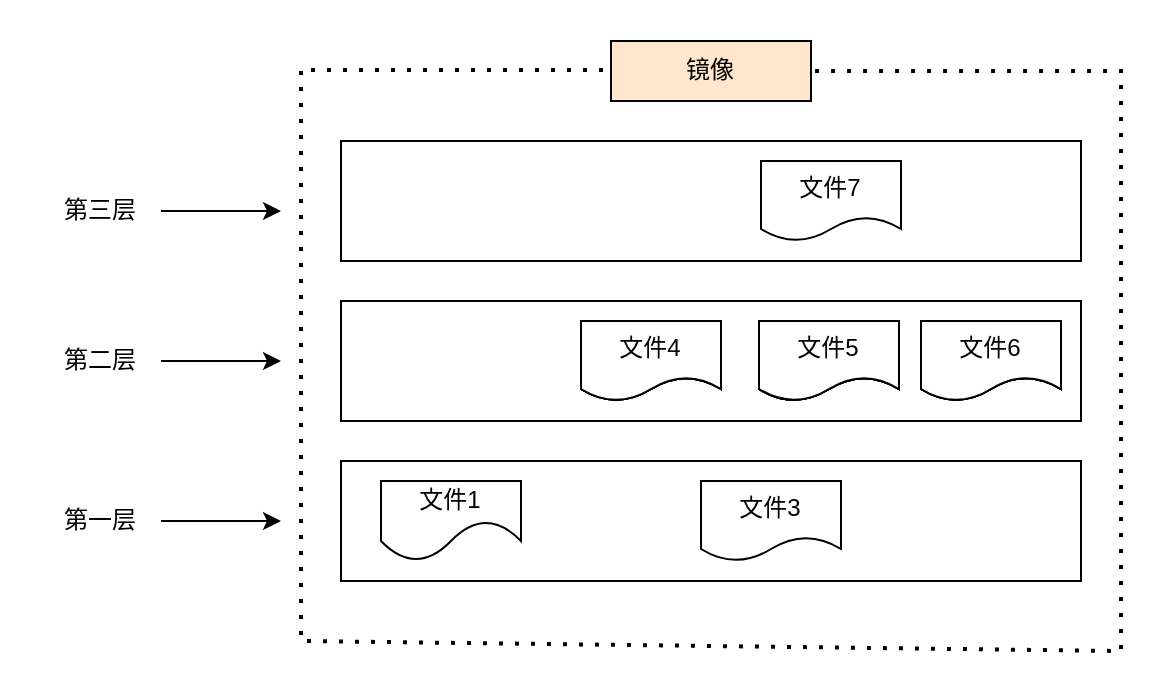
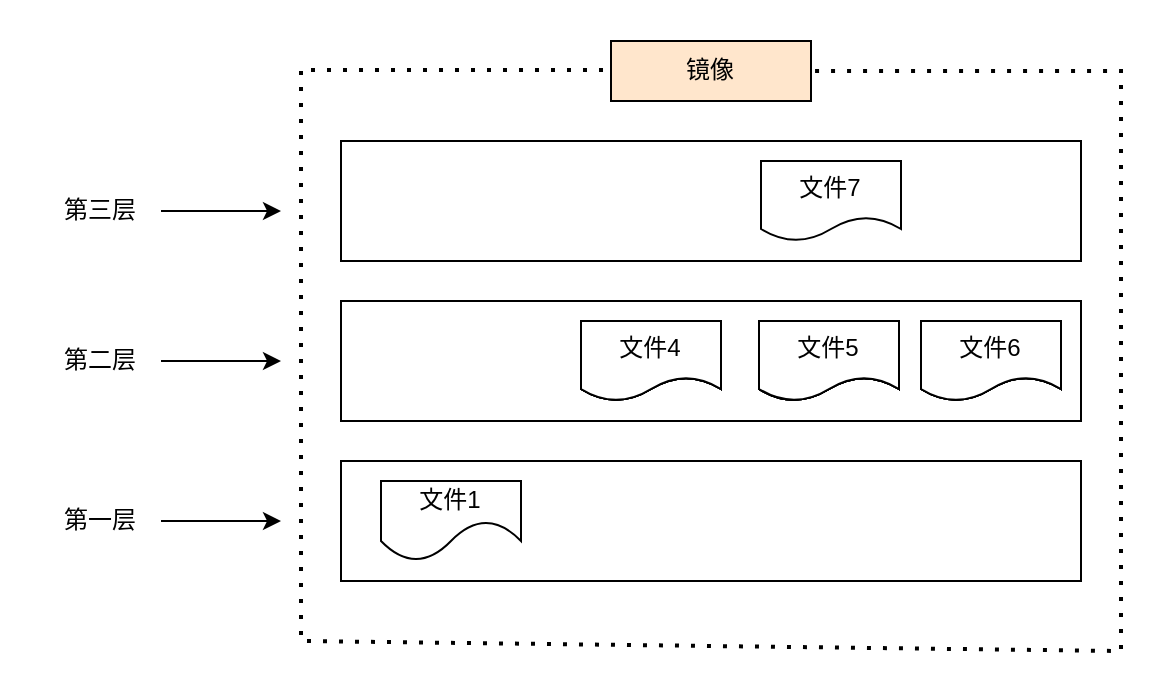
node "文件3": removed
